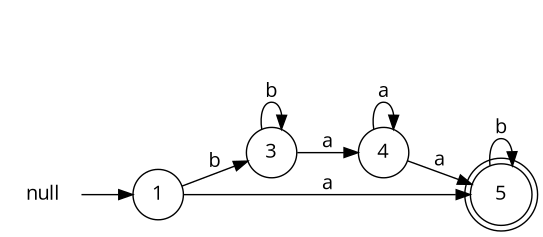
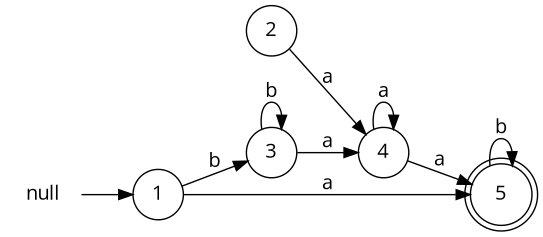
node "2": added
